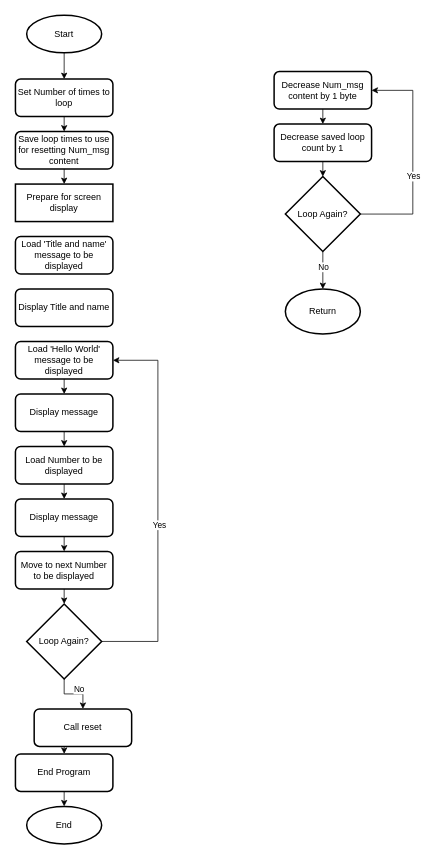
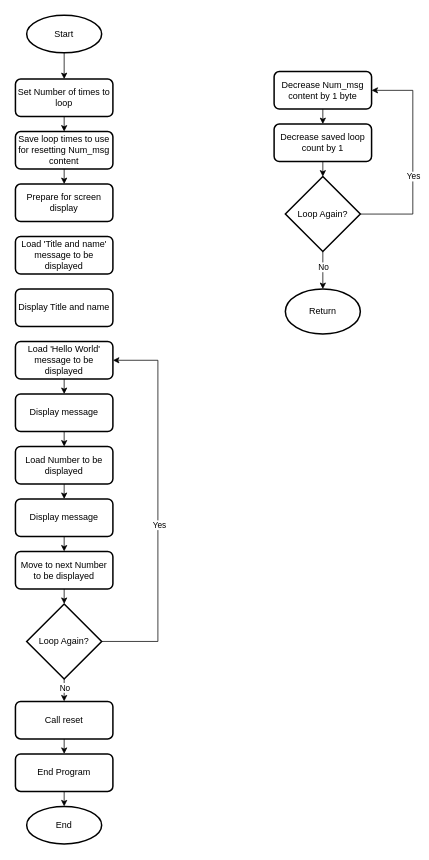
node "Prepare for screen display": shape rectangle -> rounded rectangle
node "Call reset": moved (83, 728) -> (64, 720)
